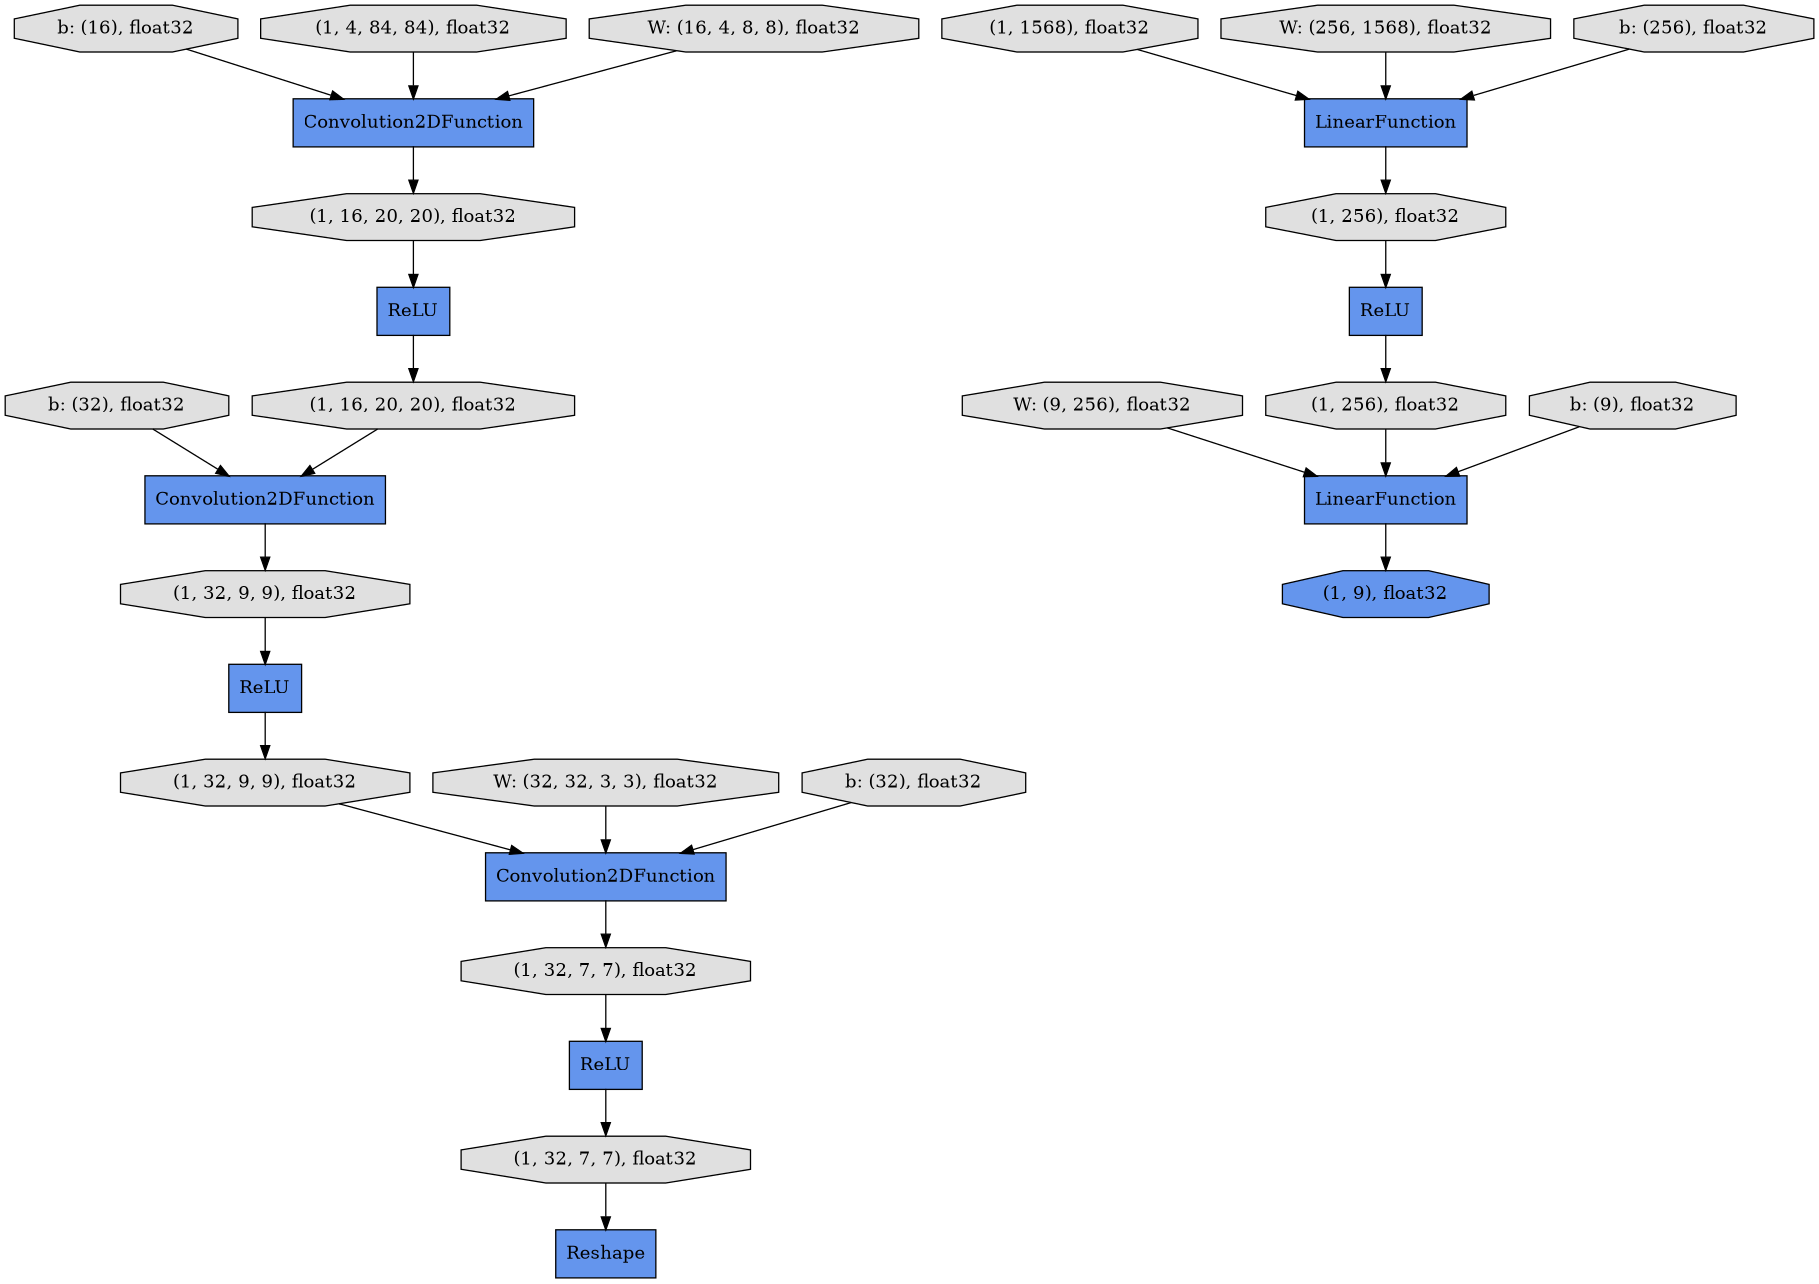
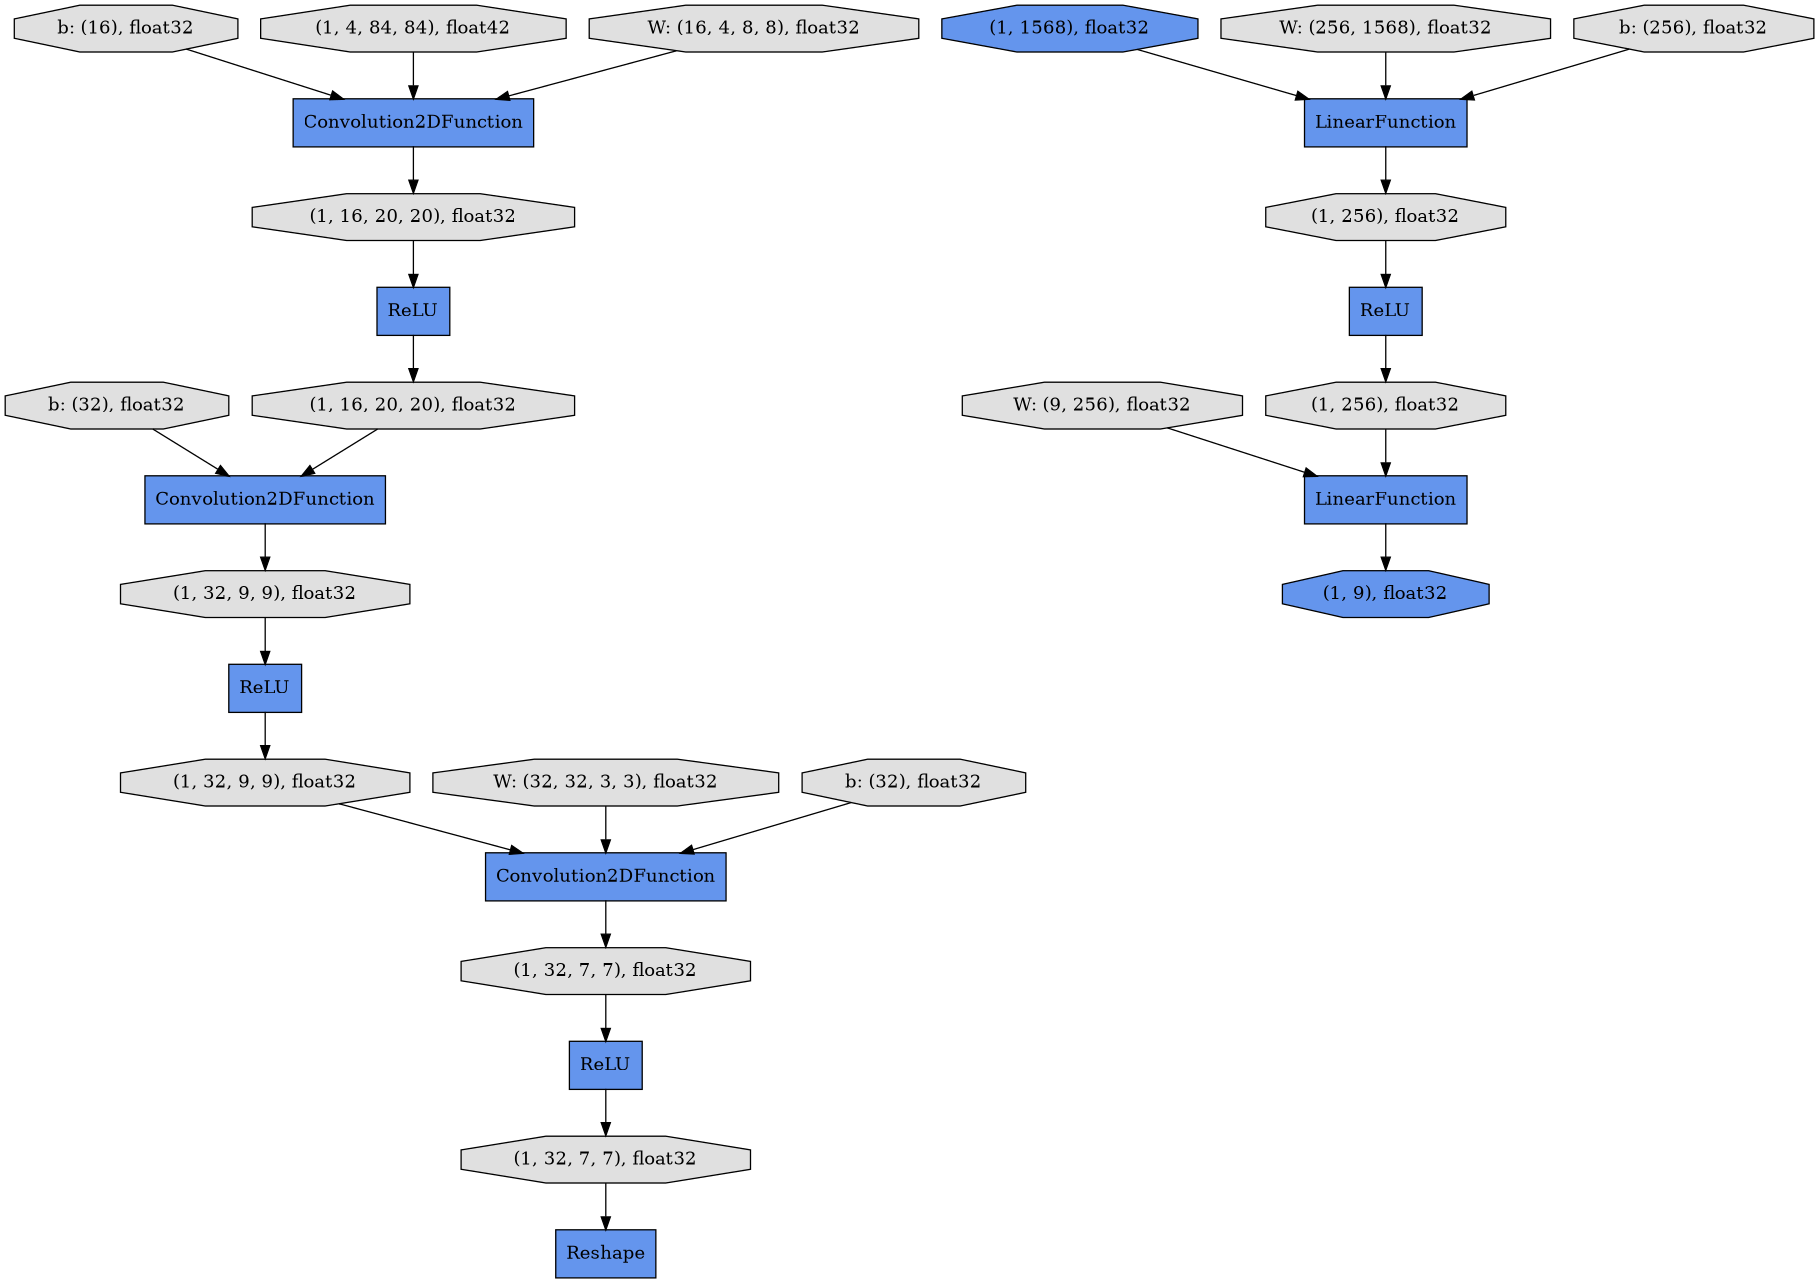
node "(1, 4, 84, 84), float32": label "(1, 4, 84, 84), float32" -> "(1, 4, 84, 84), float42"
node "(1, 1568), float32": fillcolor #e0e0e0 -> #6495ed
node "b: (9), float32": removed
